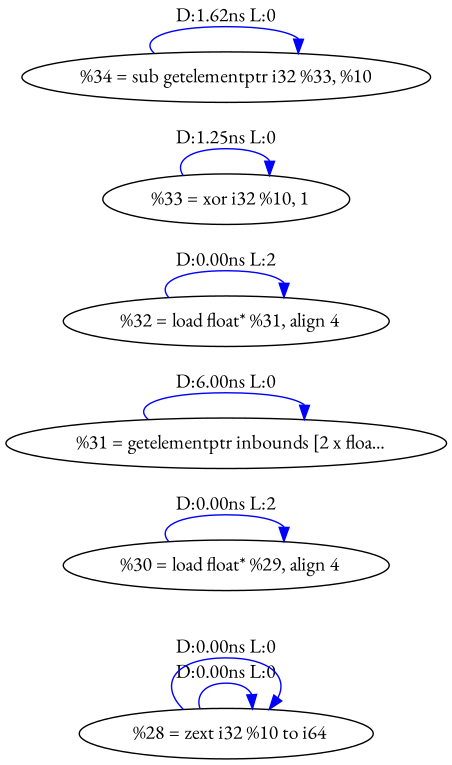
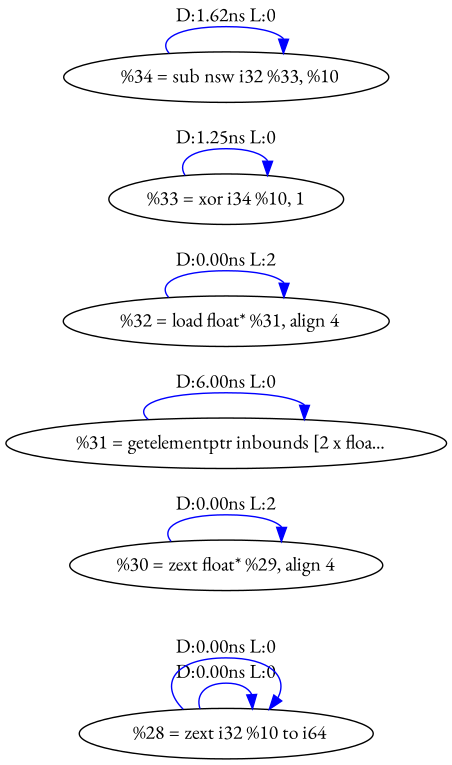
node "%34 = sub getelementptr i32 %33, %10": label "%34 = sub getelementptr i32 %33, %10" -> "%34 = sub nsw i32 %33, %10"
node "%33 = xor i32 %10, 1": label "%33 = xor i32 %10, 1" -> "%33 = xor i34 %10, 1"
node "%30 = load float* %29, align 4": label "%30 = load float* %29, align 4" -> "%30 = zext float* %29, align 4"
